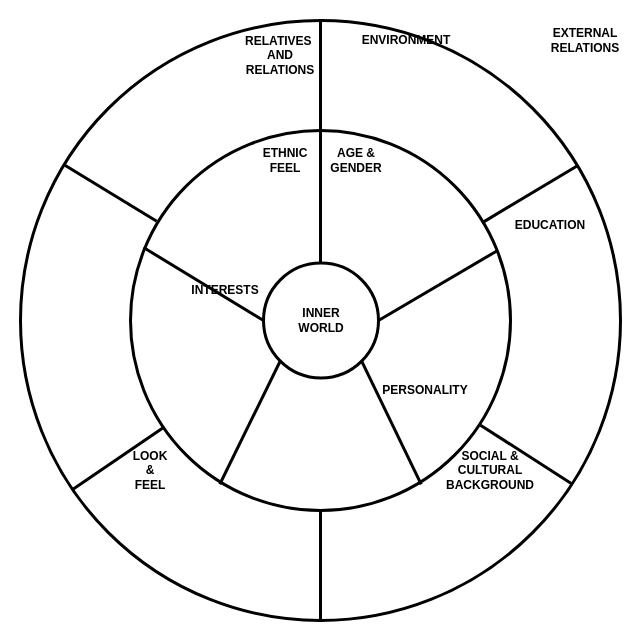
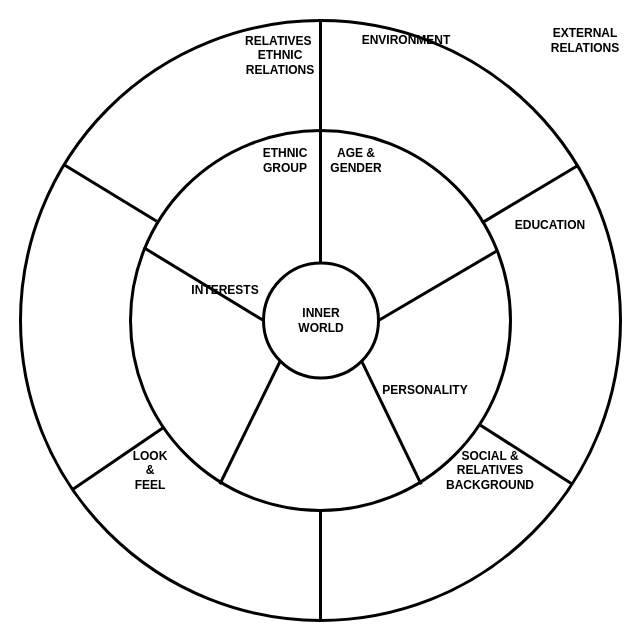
node "RELATIVES AND RELATIONS": label "RELATIVES AND RELATIONS" -> "RELATIVES ETHNIC RELATIONS"
node "ETHNIC FEEL": label "ETHNIC FEEL" -> "ETHNIC GROUP"
node "SOCIAL & CULTURAL BACKGROUND": label "SOCIAL & CULTURAL BACKGROUND" -> "SOCIAL & RELATIVES BACKGROUND"
